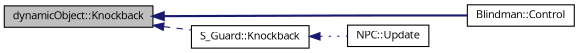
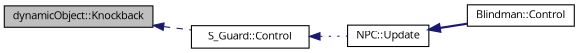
edge "Blindman::Control" -> "dynamicObject::Knockback": now "Blindman::Control" -> "NPC::Update"
node "S_Guard::Knockback": label "S_Guard::Knockback" -> "S_Guard::Control"
